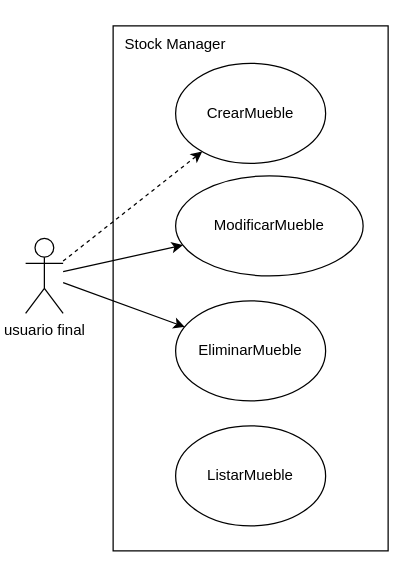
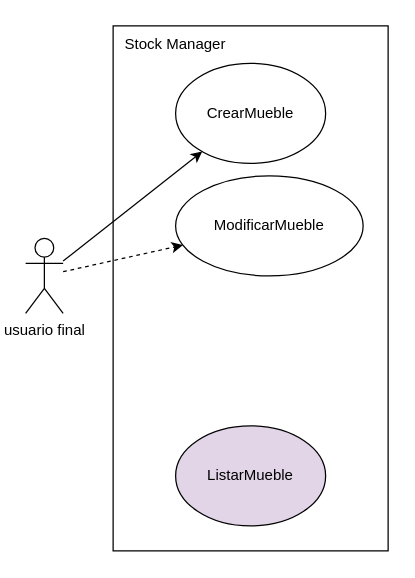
edge "usuario final" -> "CrearMueble": style dashed -> solid
edge "usuario final" -> "ModificarMueble": style solid -> dashed
edge "usuario final" -> "EliminarMueble": removed
node "EliminarMueble": removed
node "ListarMueble": fillcolor #ffffff -> #e1d5e7
